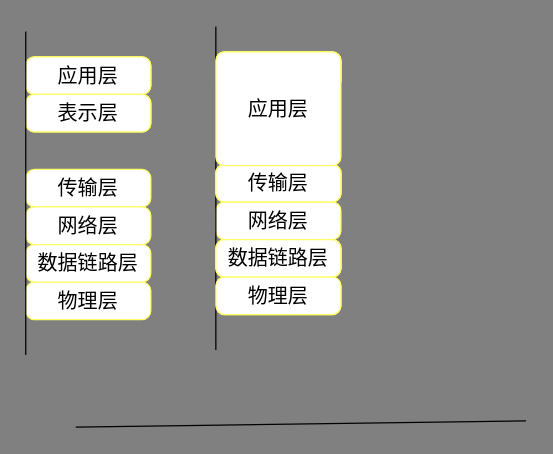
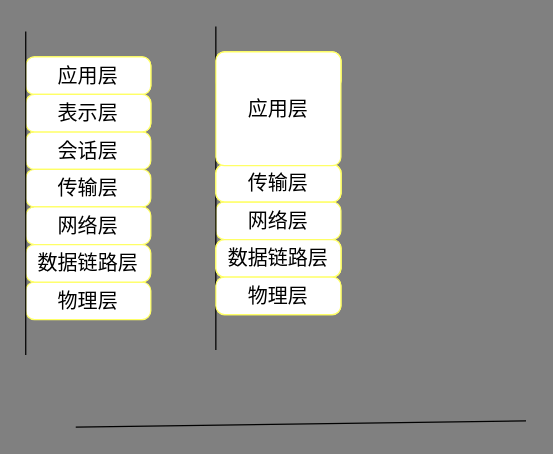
node "会话层": added
